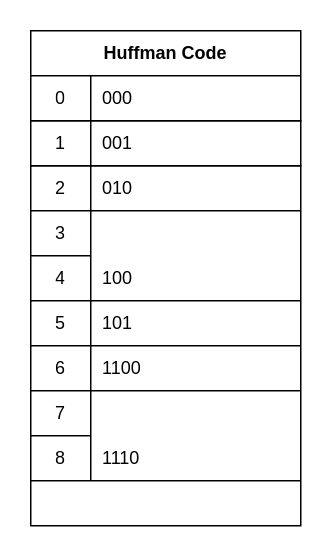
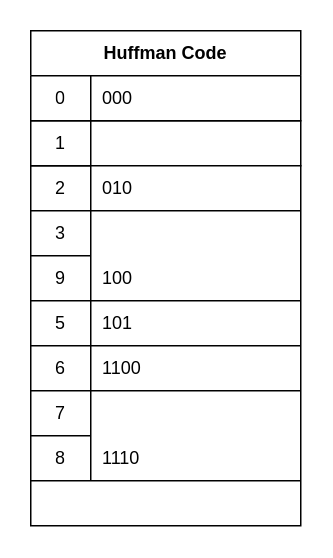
node "001": removed
node "4": label "4" -> "9"
